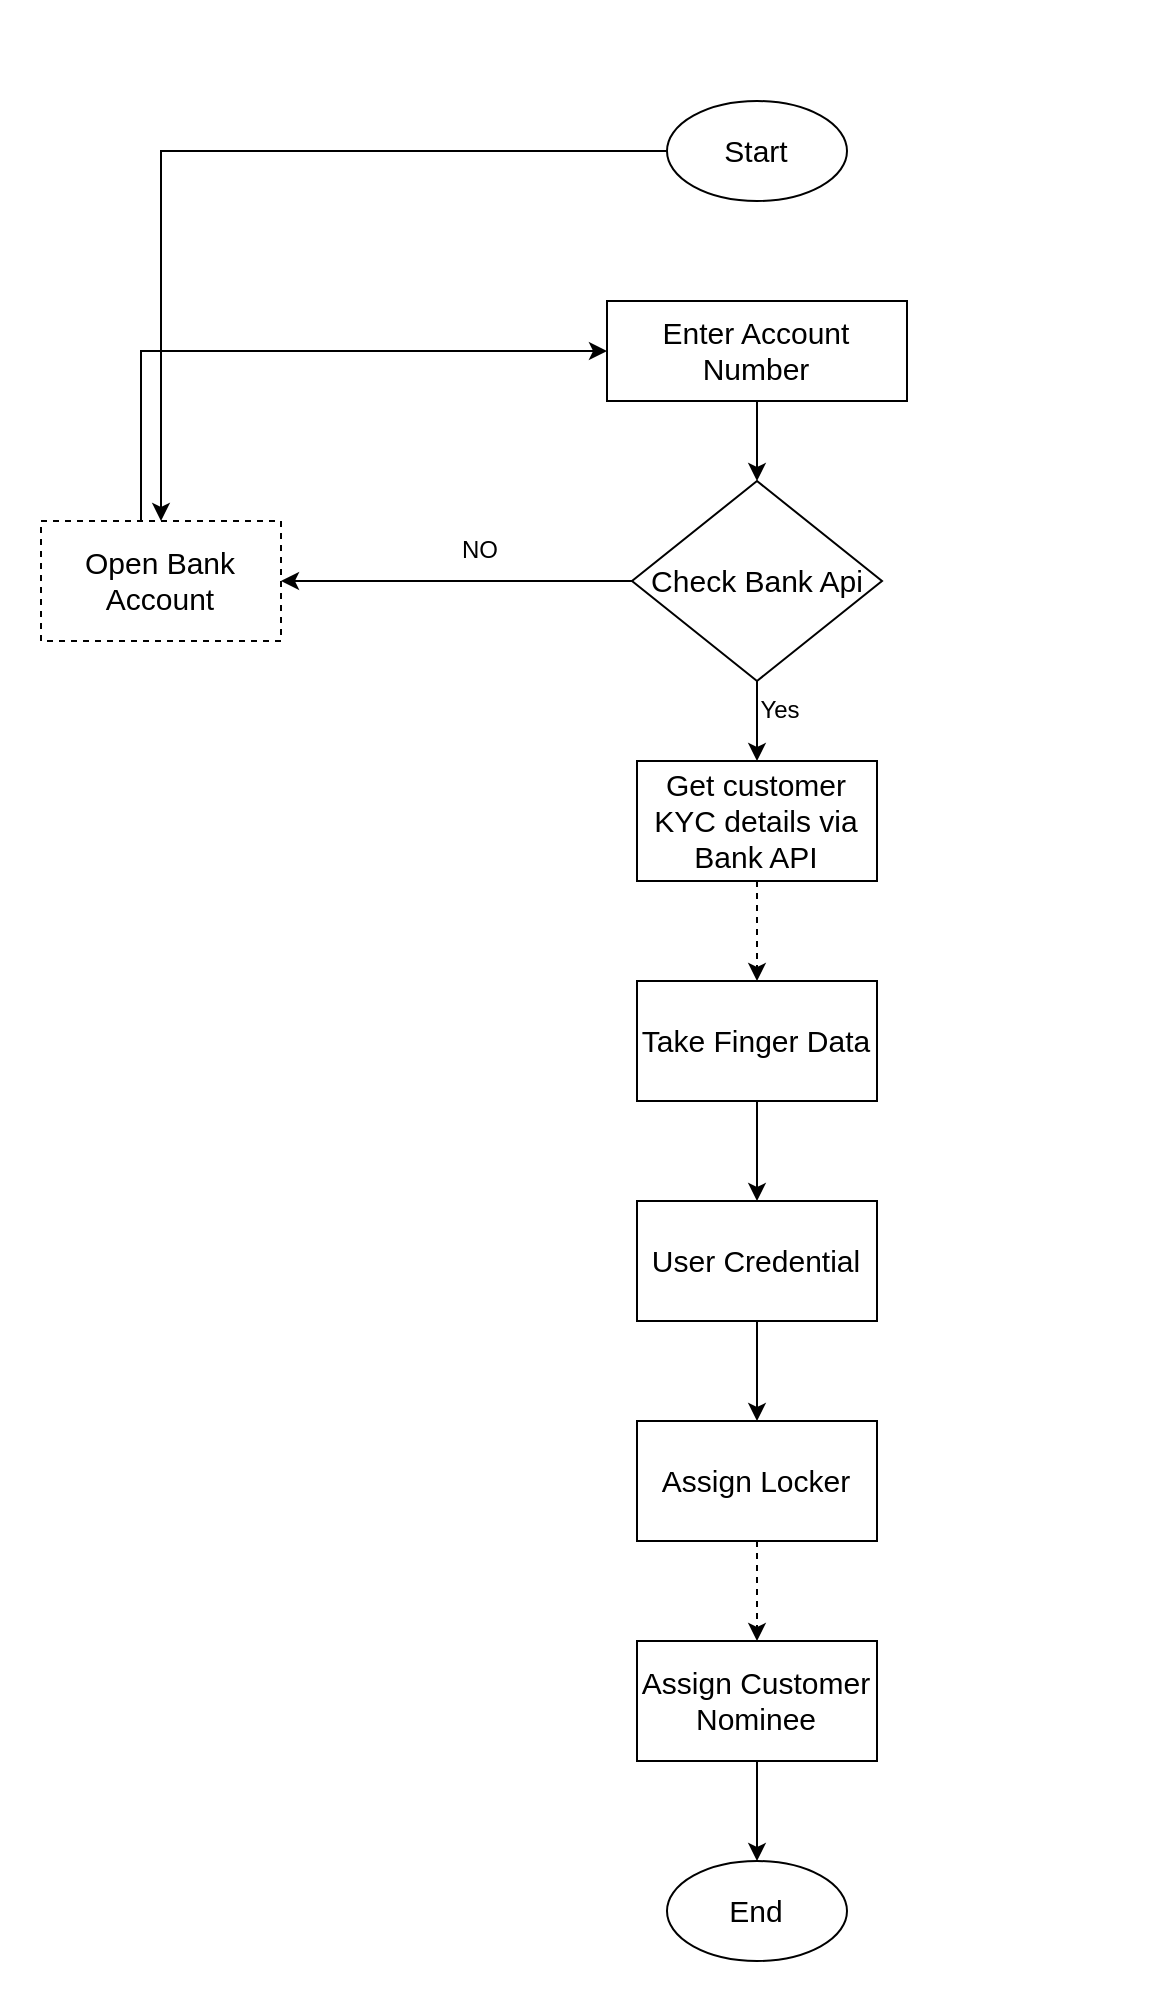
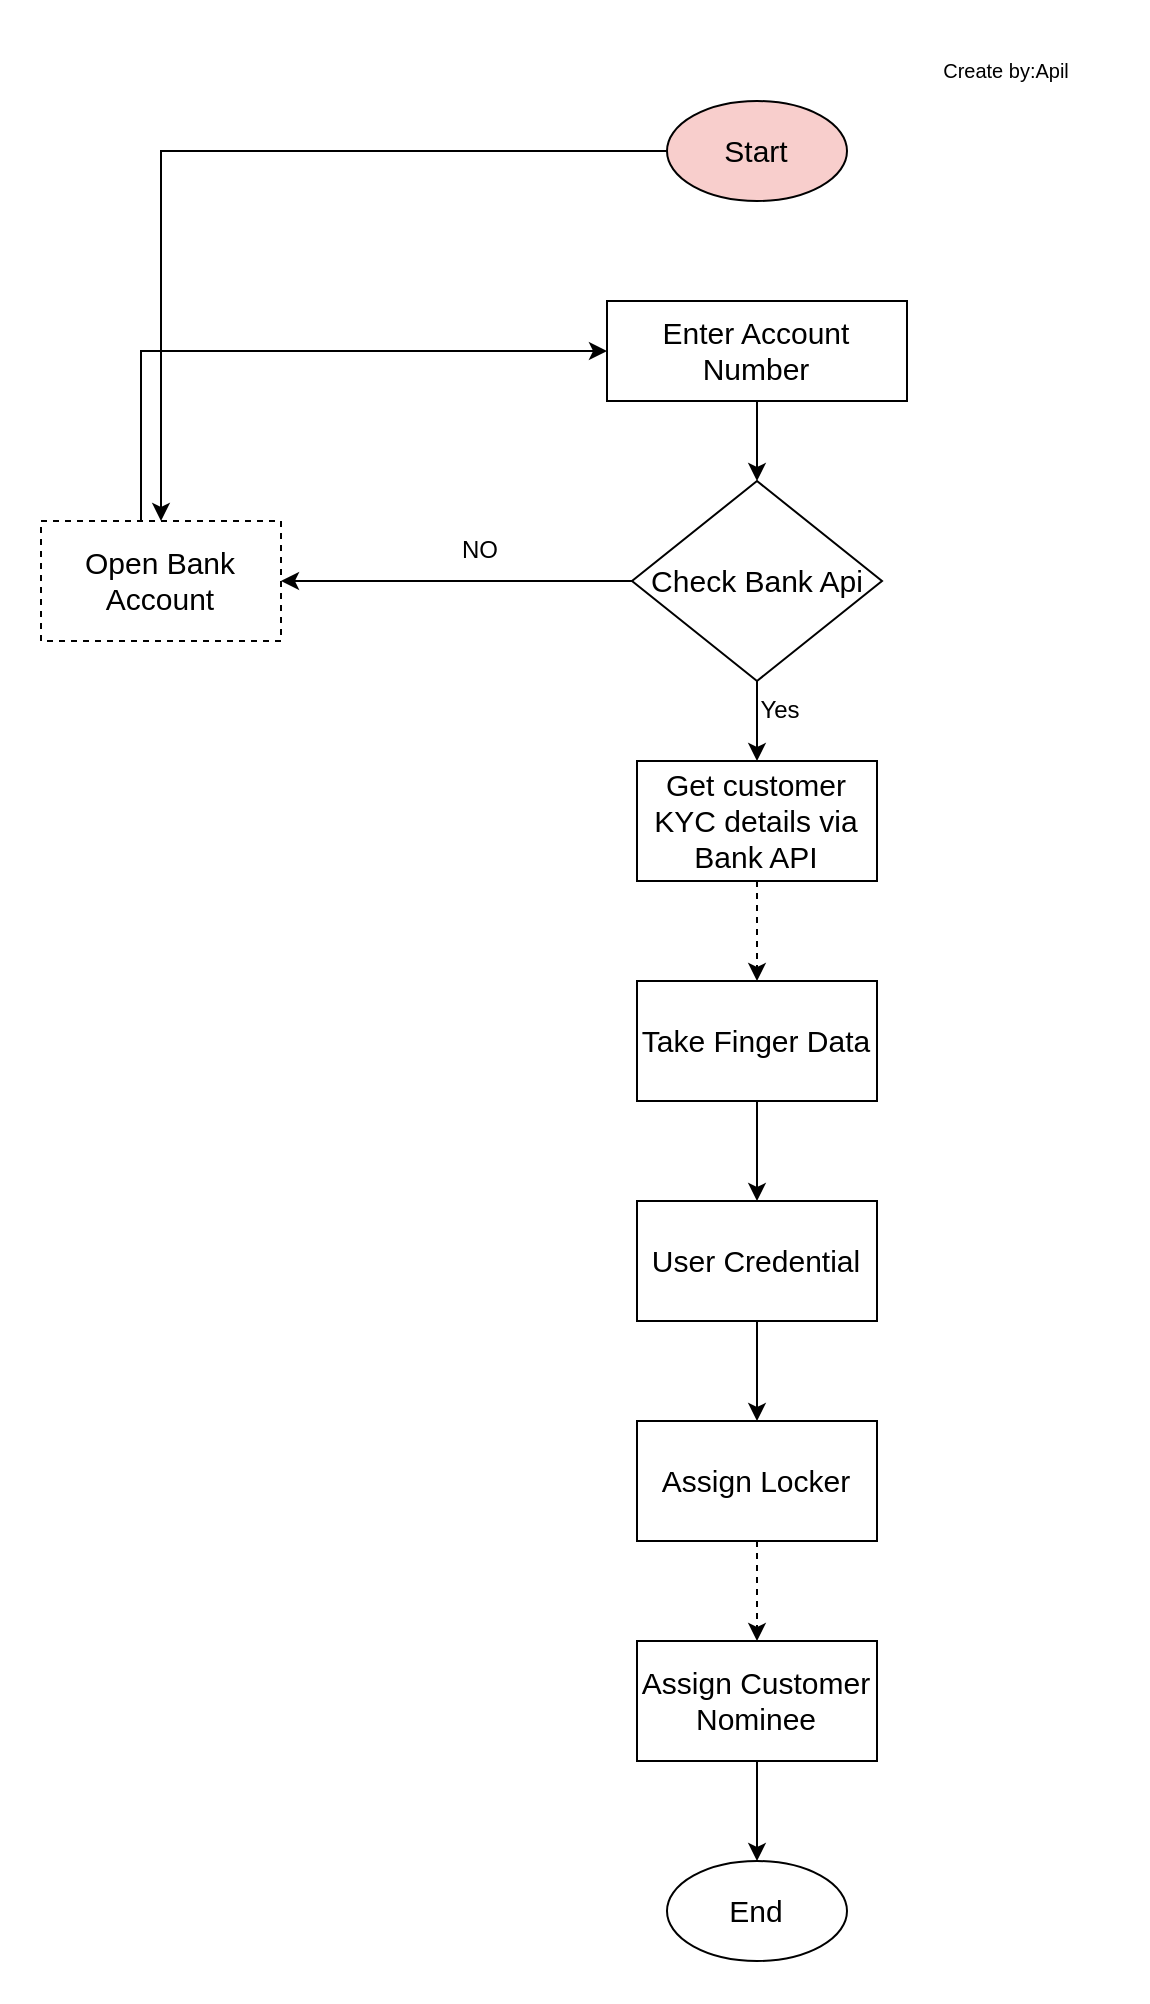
node "Create by:Apil": added
node "Start": fillcolor #ffffff -> #f8cecc
